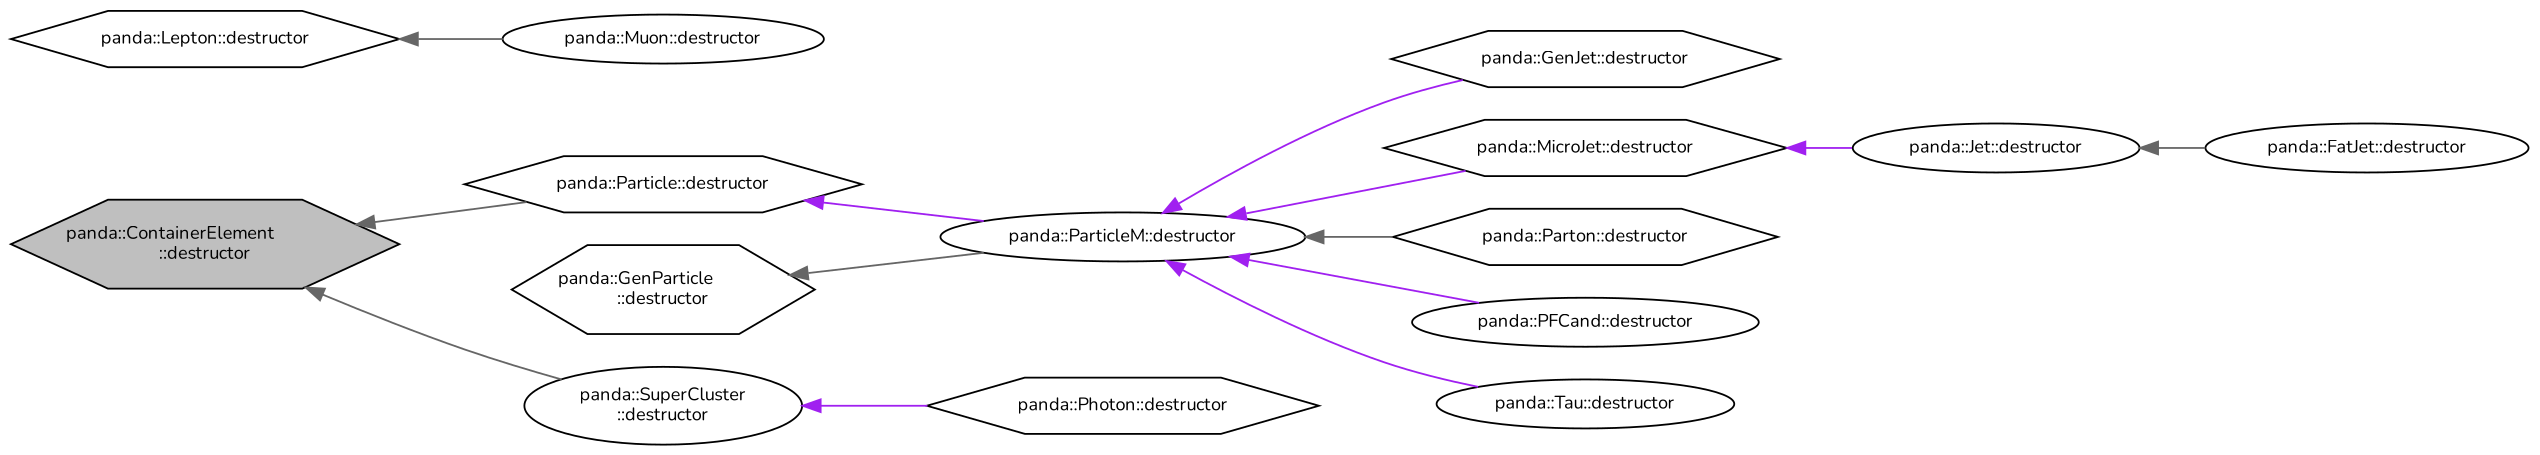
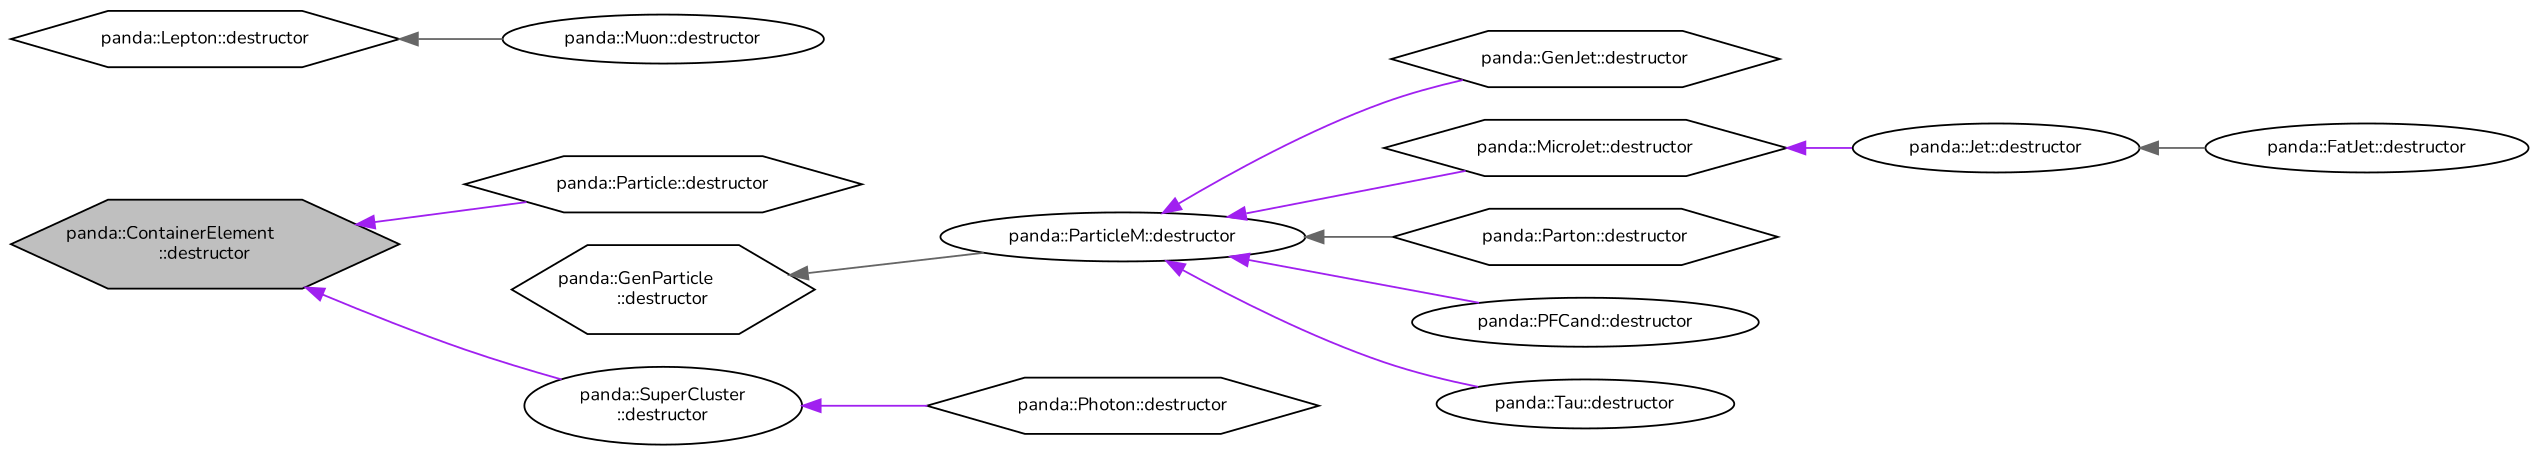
edge "panda::Particle::destructor" -> "panda::ContainerElement ::destructor": color gray40 -> purple
edge "panda::ParticleM::destructor" -> "panda::Particle::destructor": removed
edge "panda::SuperCluster ::destructor" -> "panda::ContainerElement ::destructor": color gray40 -> purple
